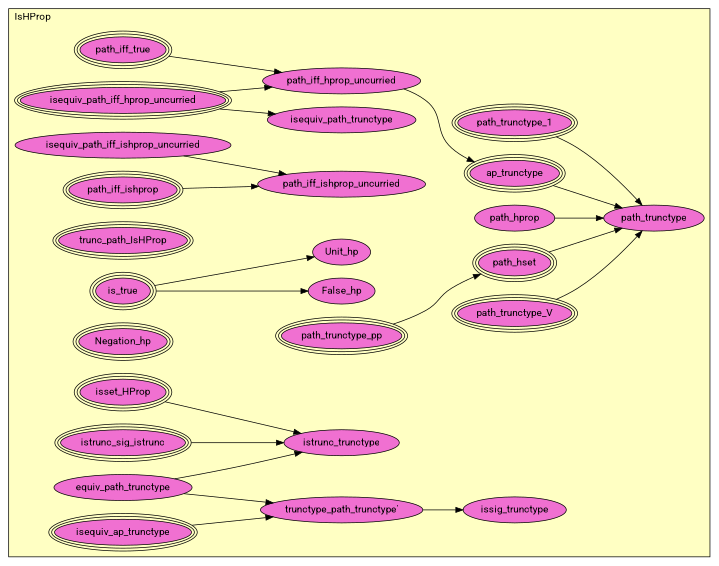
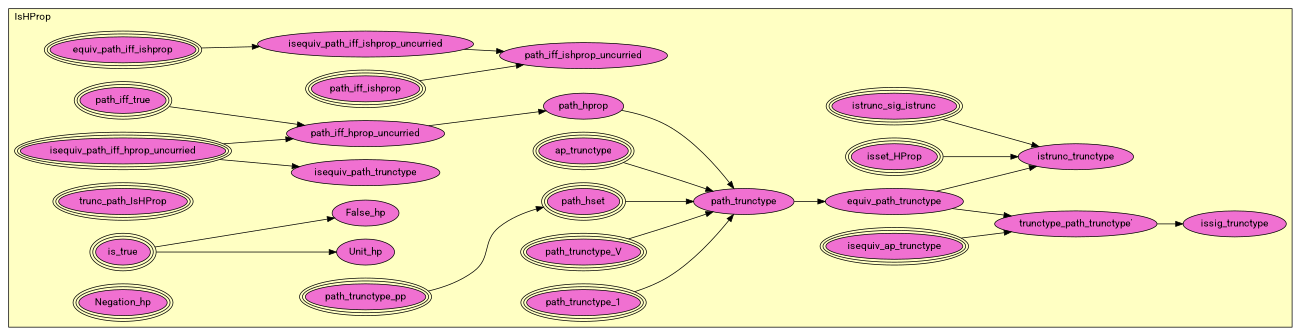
node "equiv_path_iff_ishprop": added
edge "path_iff_hprop_uncurried" -> "ap_trunctype": now "path_iff_hprop_uncurried" -> "path_hprop"
edge "path_trunctype" -> "equiv_path_trunctype": added
